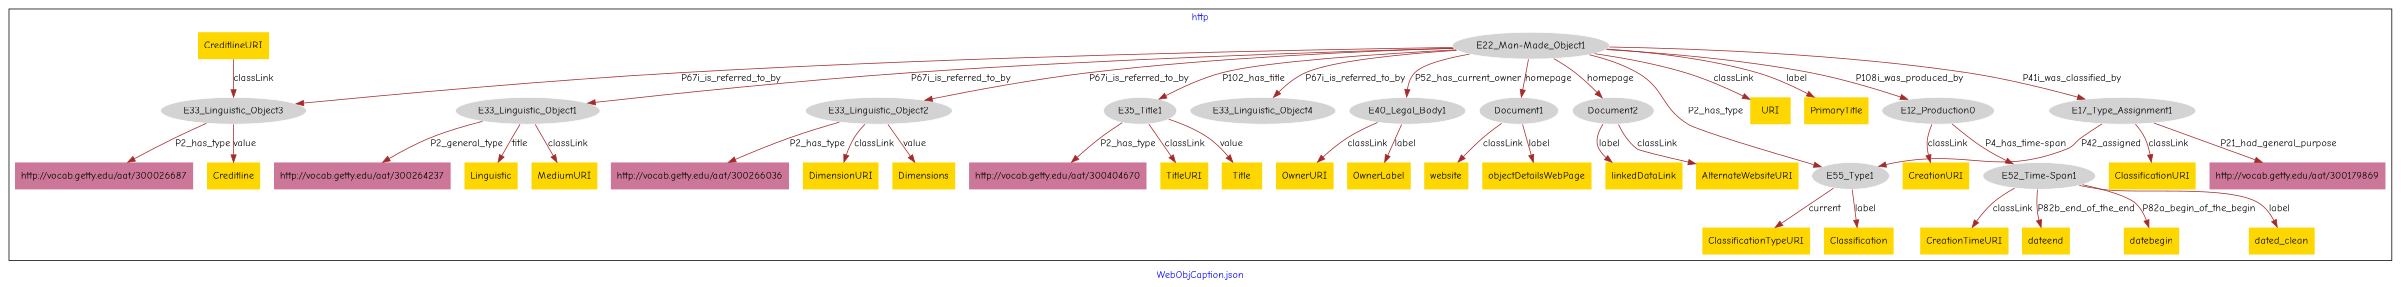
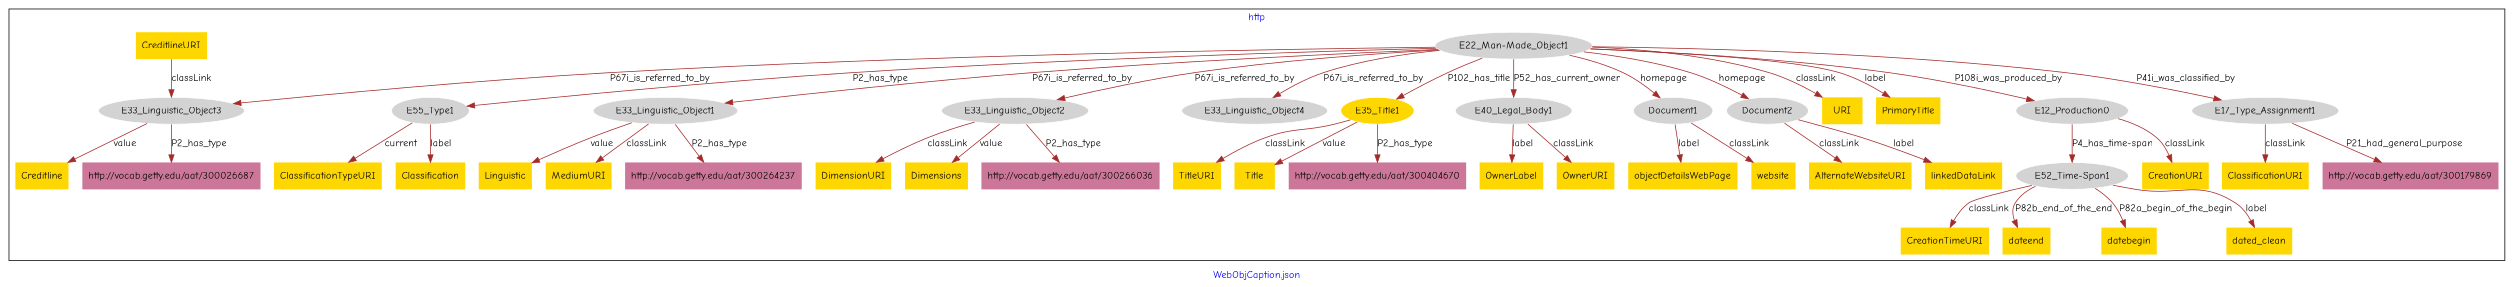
node "E35_Title1": fillcolor lightgray -> gold
edge "E33_Linguistic_Object1" -> "http://vocab.getty.edu/aat/300264237": label "P2_general_type" -> "P2_has_type"
edge "E33_Linguistic_Object1" -> "Linguistic": label "title" -> "value"
edge "E17_Type_Assignment1" -> "E55_Type1": removed, label "P42_assigned"
